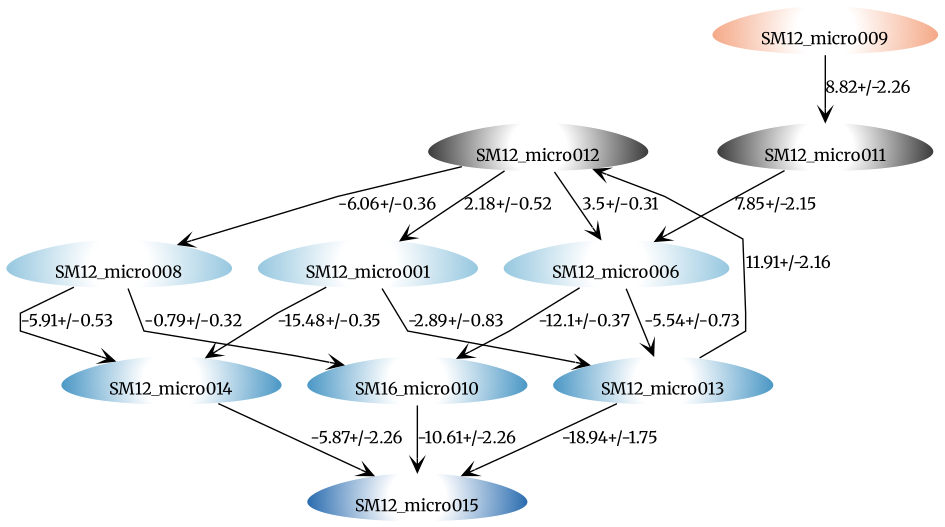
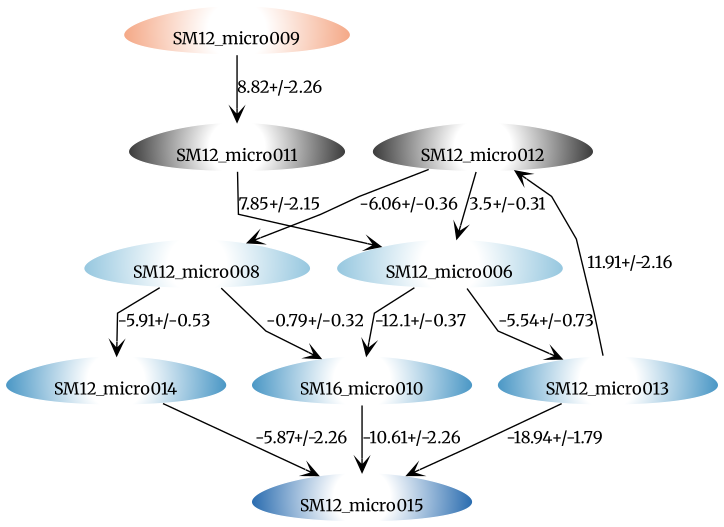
node "SM12_micro001": removed
edge "SM12_micro013" -> "SM12_micro015": label "-18.94+/-1.75" -> "-18.94+/-1.79"
